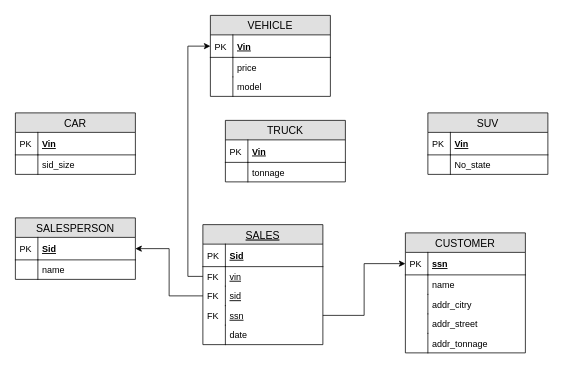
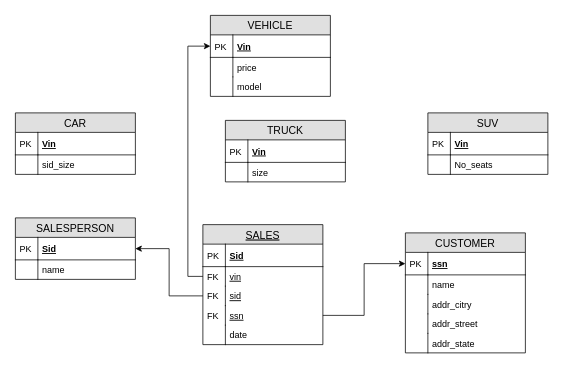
node "No_state": label "No_state" -> "No_seats"
node "tonnage": label "tonnage" -> "size"
node "addr_tonnage": label "addr_tonnage" -> "addr_state"
